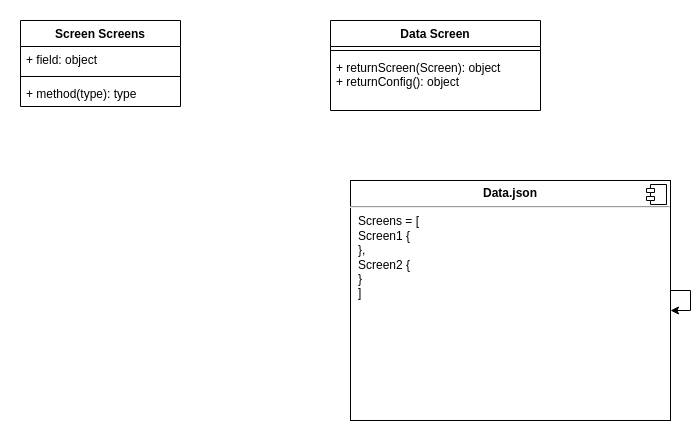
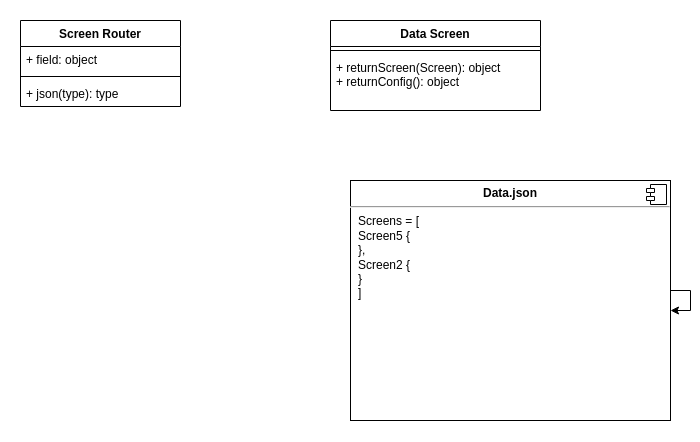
node "Screen Screens": label "Screen Screens" -> "Screen Router"
node "+ method(type): type": label "+ method(type): type" -> "+ json(type): type"
node "Data.json Screens = [ Screen1 { }, Screen2 { } ]": label "Data.json Screens = [ Screen1 { }, Screen2 { } ]" -> "Data.json Screens = [ Screen5 { }, Screen2 { } ]"
